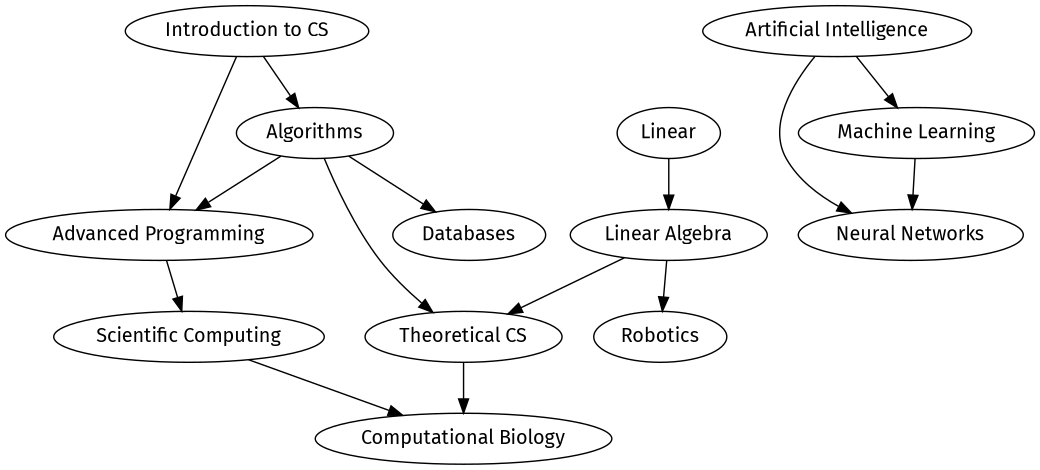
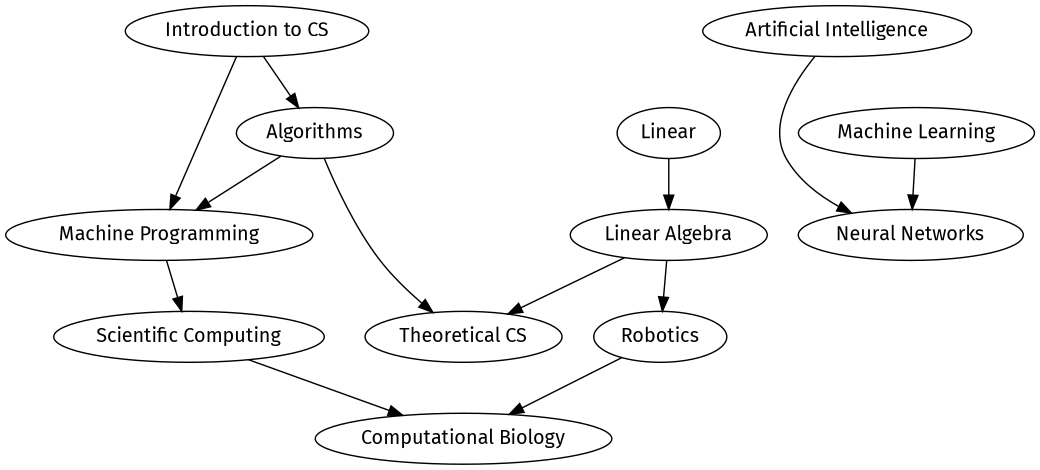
edge "Artificial Intelligence" -> "Machine Learning": removed
node "Advanced Programming": label "Advanced Programming" -> "Machine Programming"
node "Databases": removed
edge "Theoretical CS" -> "Computational Biology": now "Robotics" -> "Computational Biology"
